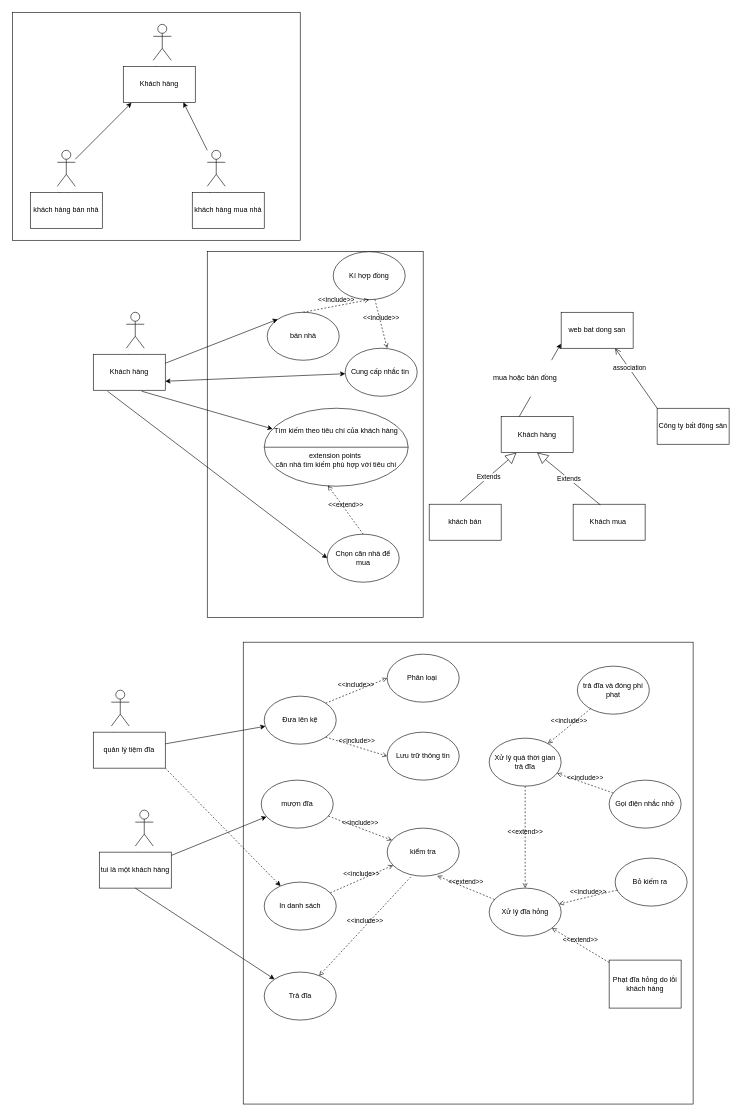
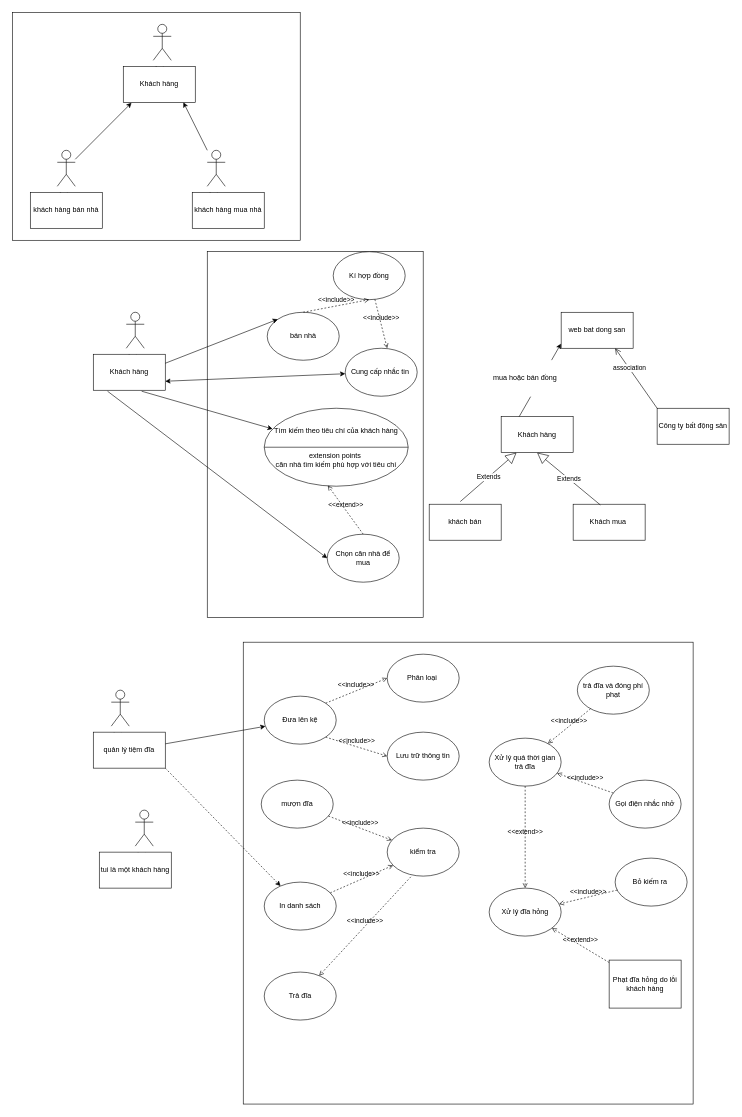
edge "tui là một khách hàng" -> "mượn đĩa": removed
edge "Xử lý đĩa hỏng" -> "kiểm tra": removed, label "<<extend>>"
edge "tui là một khách hàng" -> "Trả đĩa": removed
